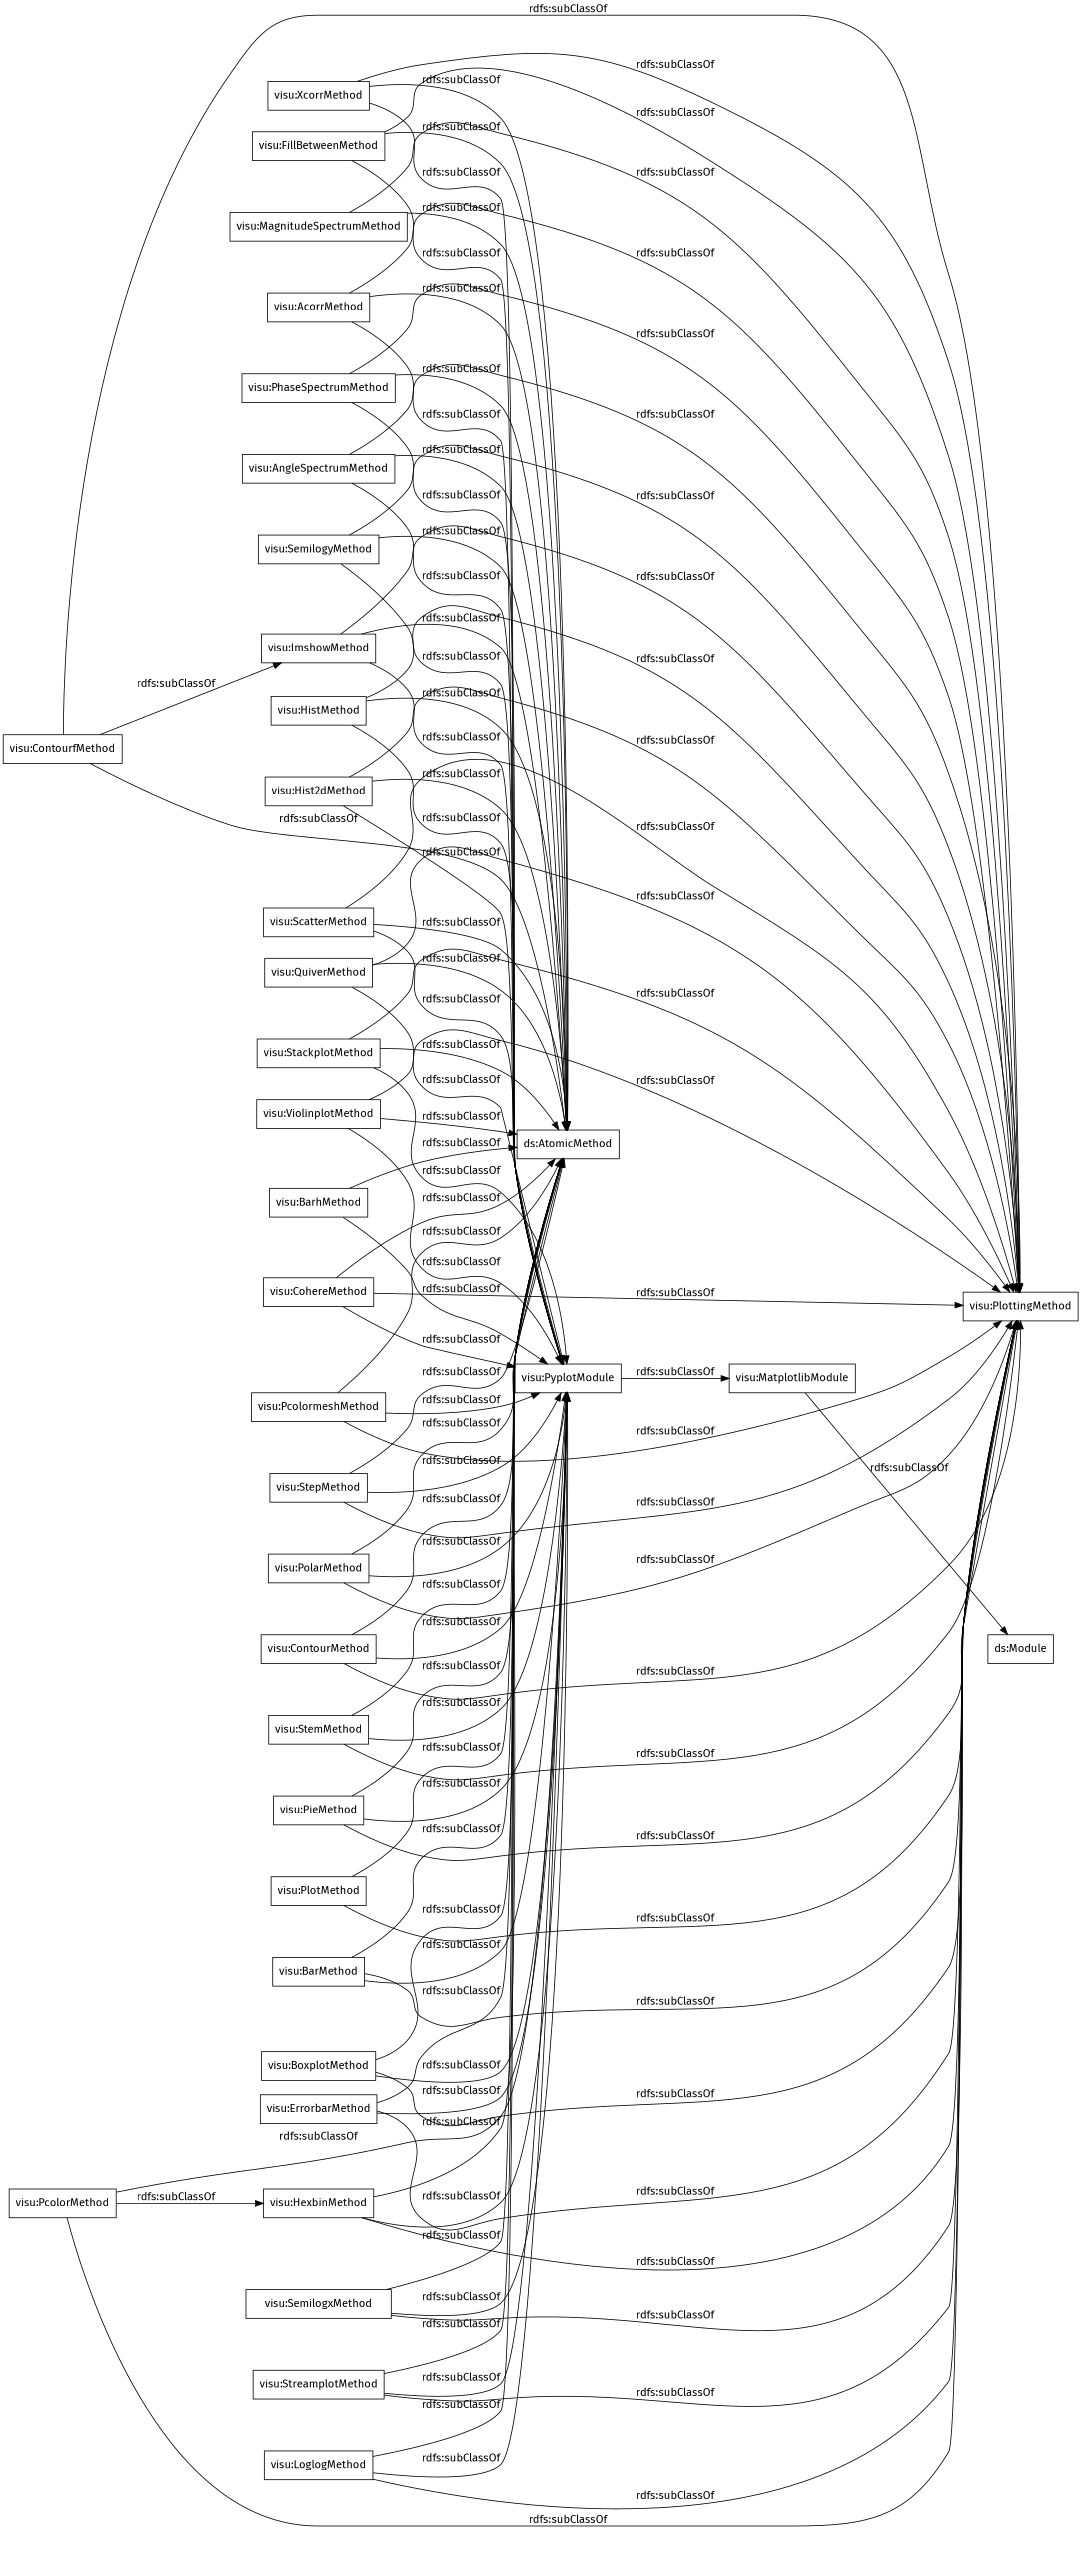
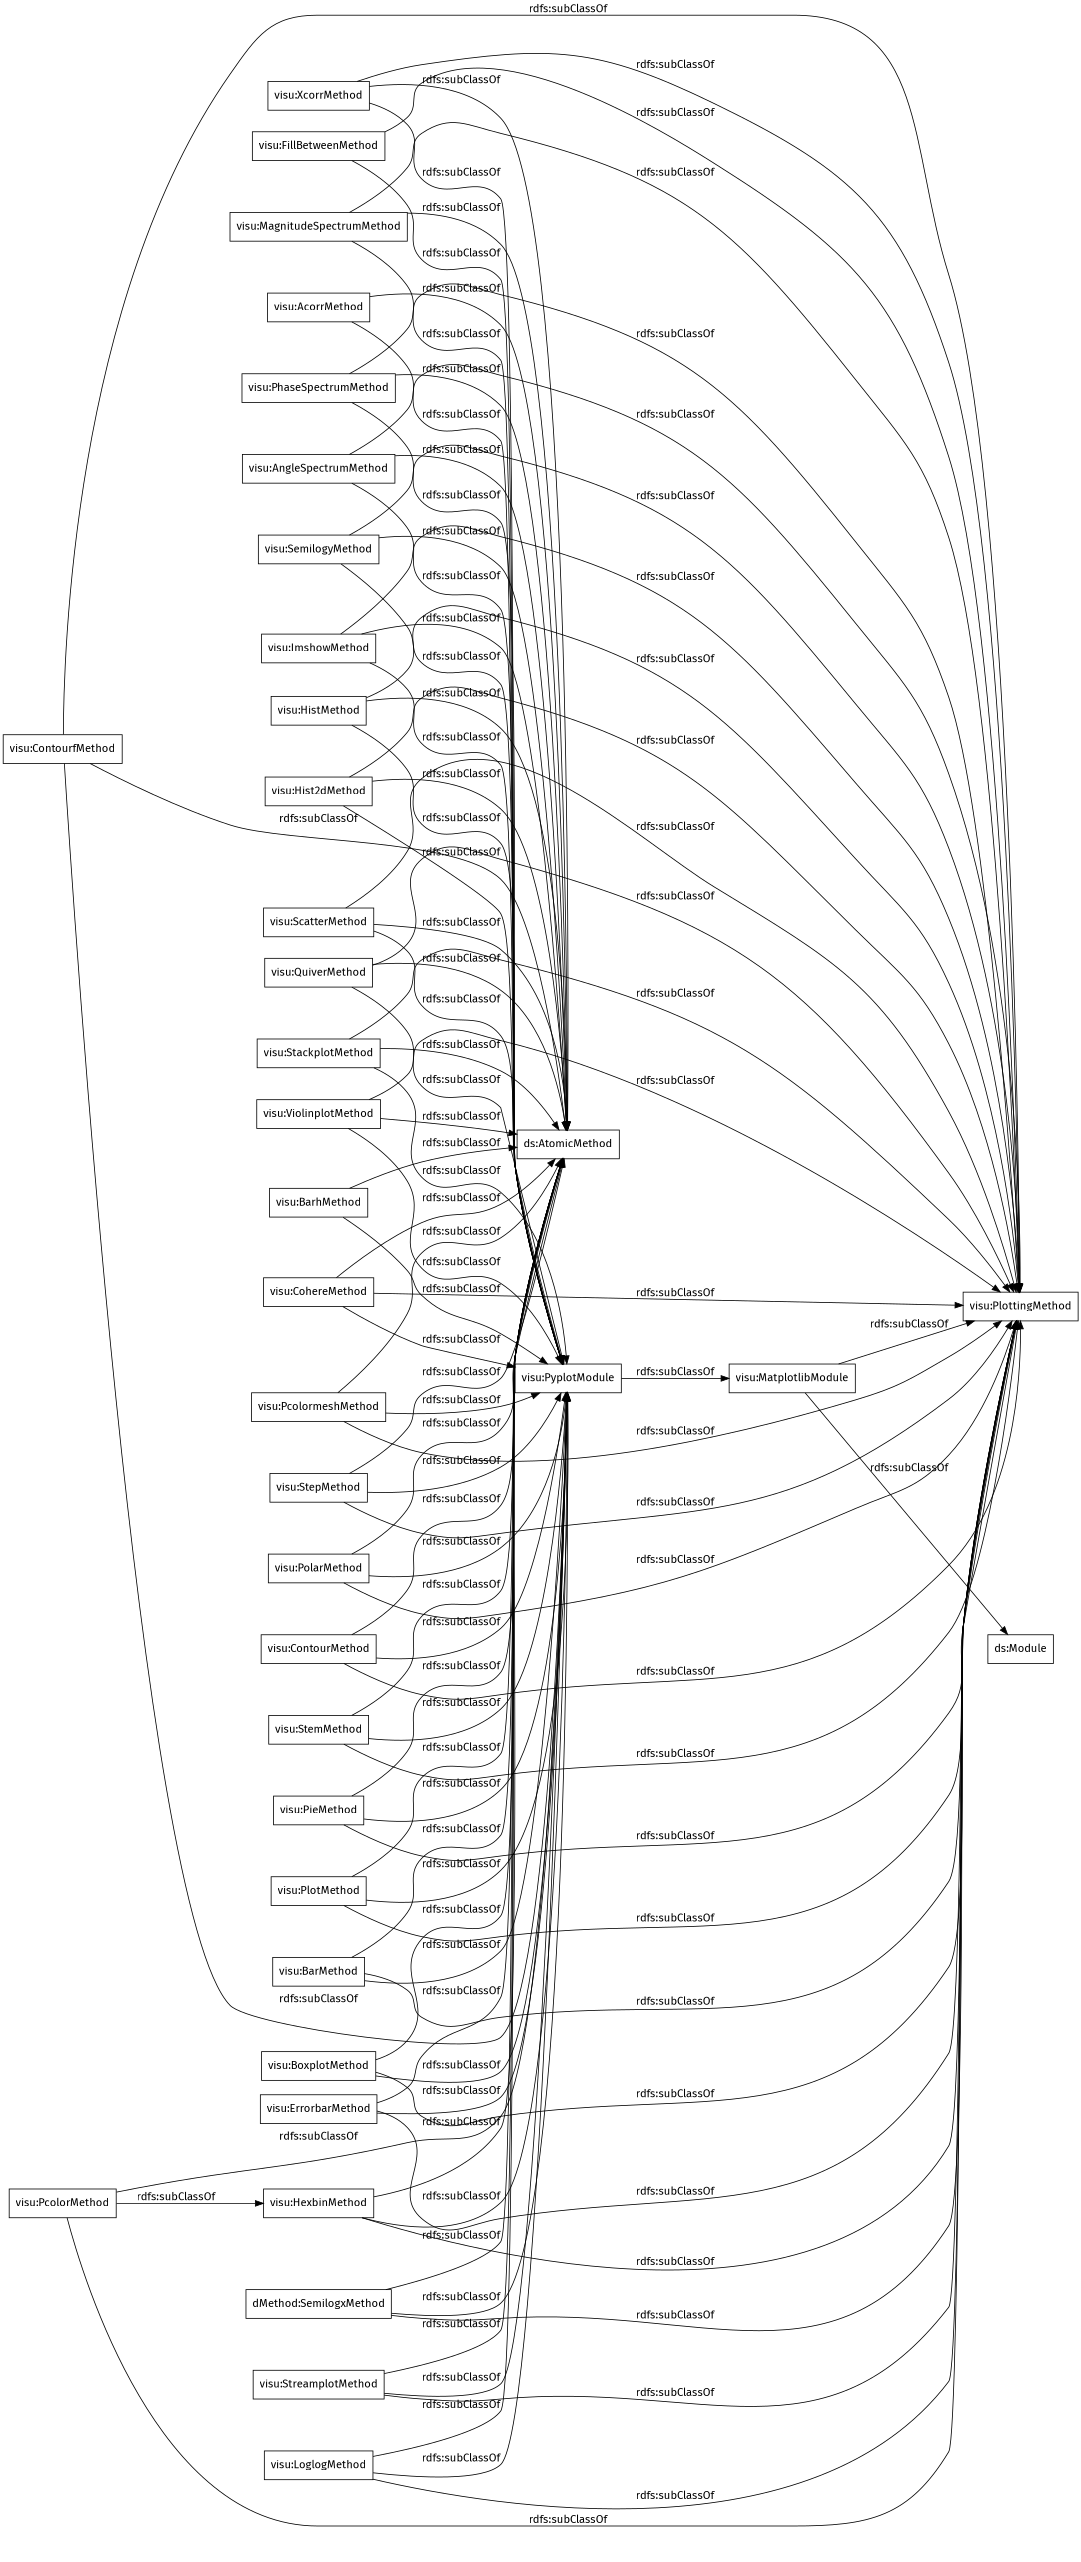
edge "visu:AcorrMethod" -> "visu:PlottingMethod": now "visu:MatplotlibModule" -> "visu:PlottingMethod"
edge "visu:FillBetweenMethod" -> "ds:AtomicMethod": removed, label "rdfs:subClassOf"
edge "visu:ContourfMethod" -> "visu:ImshowMethod": now "visu:ContourfMethod" -> "visu:PyplotModule"
edge "visu:MagnitudeSpectrumMethod" -> "visu:PyplotModule": added, label "rdfs:subClassOf"
edge "visu:PlotMethod" -> "visu:PyplotModule": added, label "rdfs:subClassOf"
node "visu:SemilogxMethod": label "visu:SemilogxMethod" -> "dMethod:SemilogxMethod"
